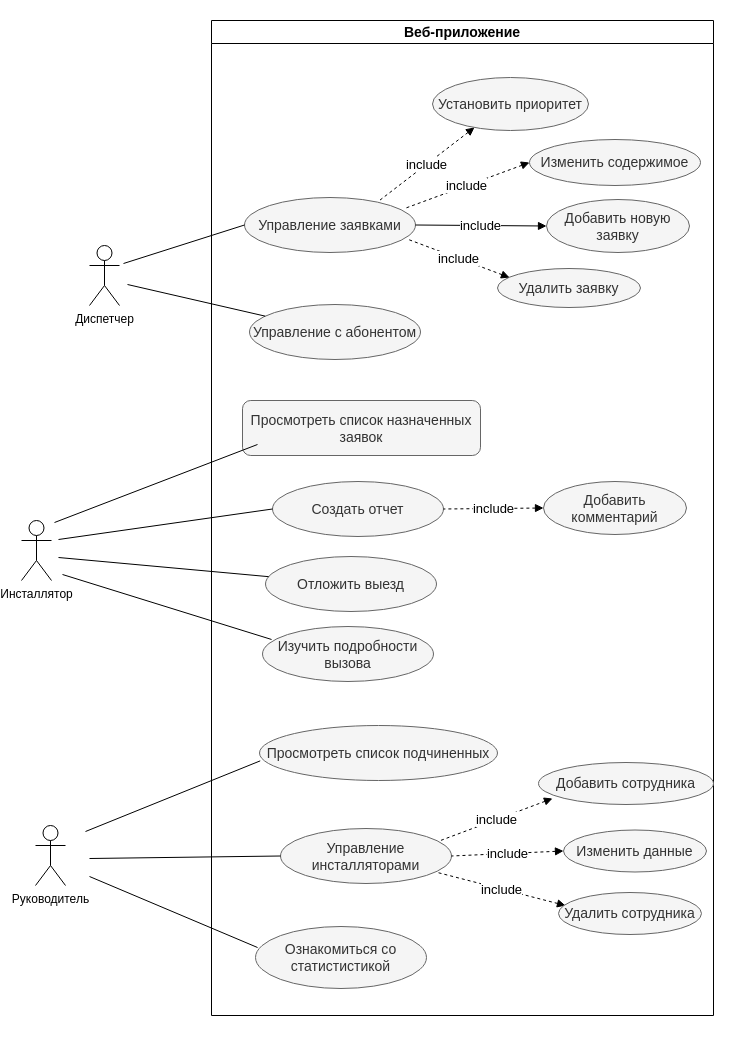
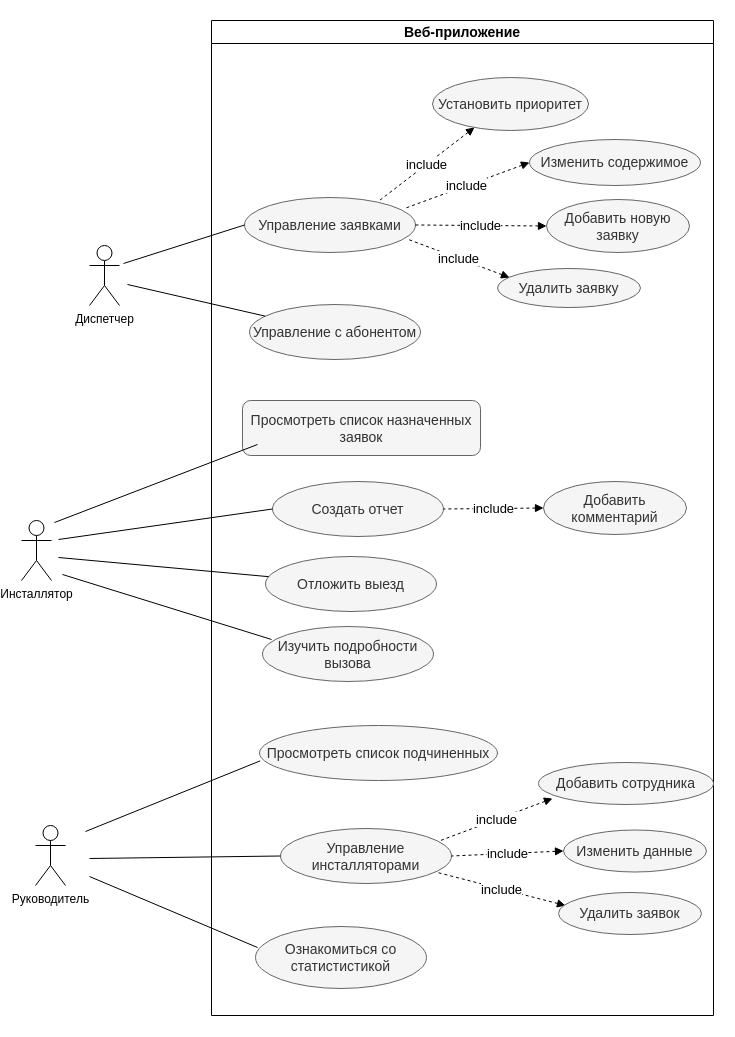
edge "Управление заявками" -> "Добавить новую заявку": style solid -> dashed
node "Удалить сотрудника": label "Удалить сотрудника" -> "Удалить заявок"
